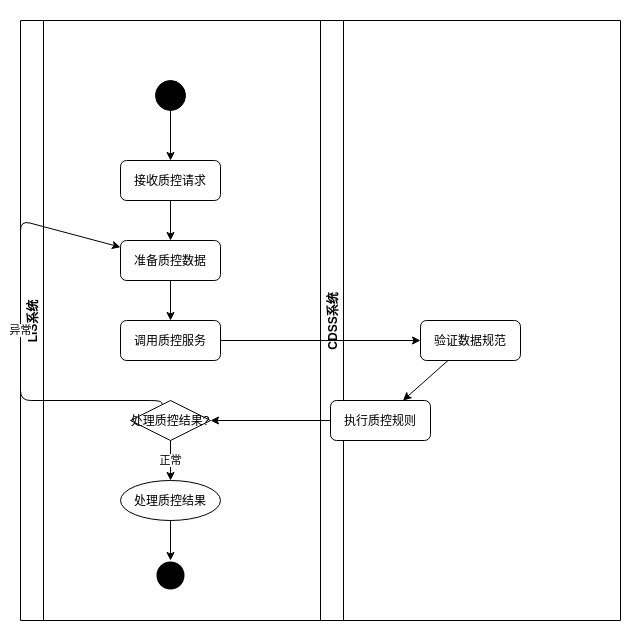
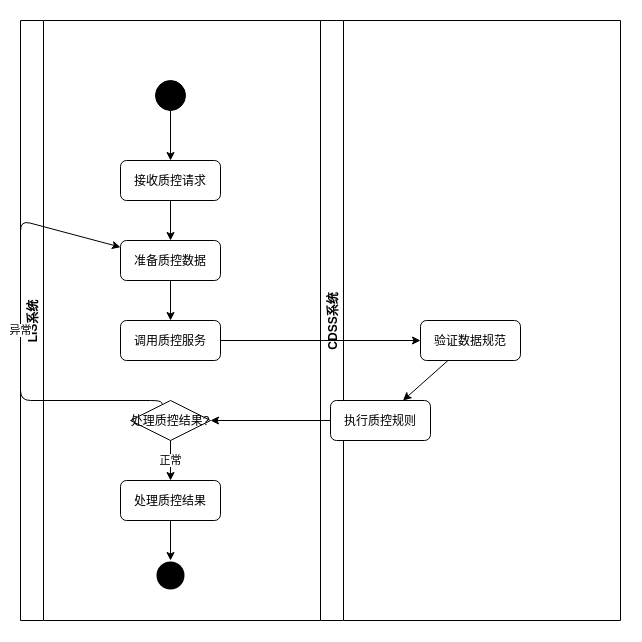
node "处理质控结果": shape ellipse -> rounded rectangle
